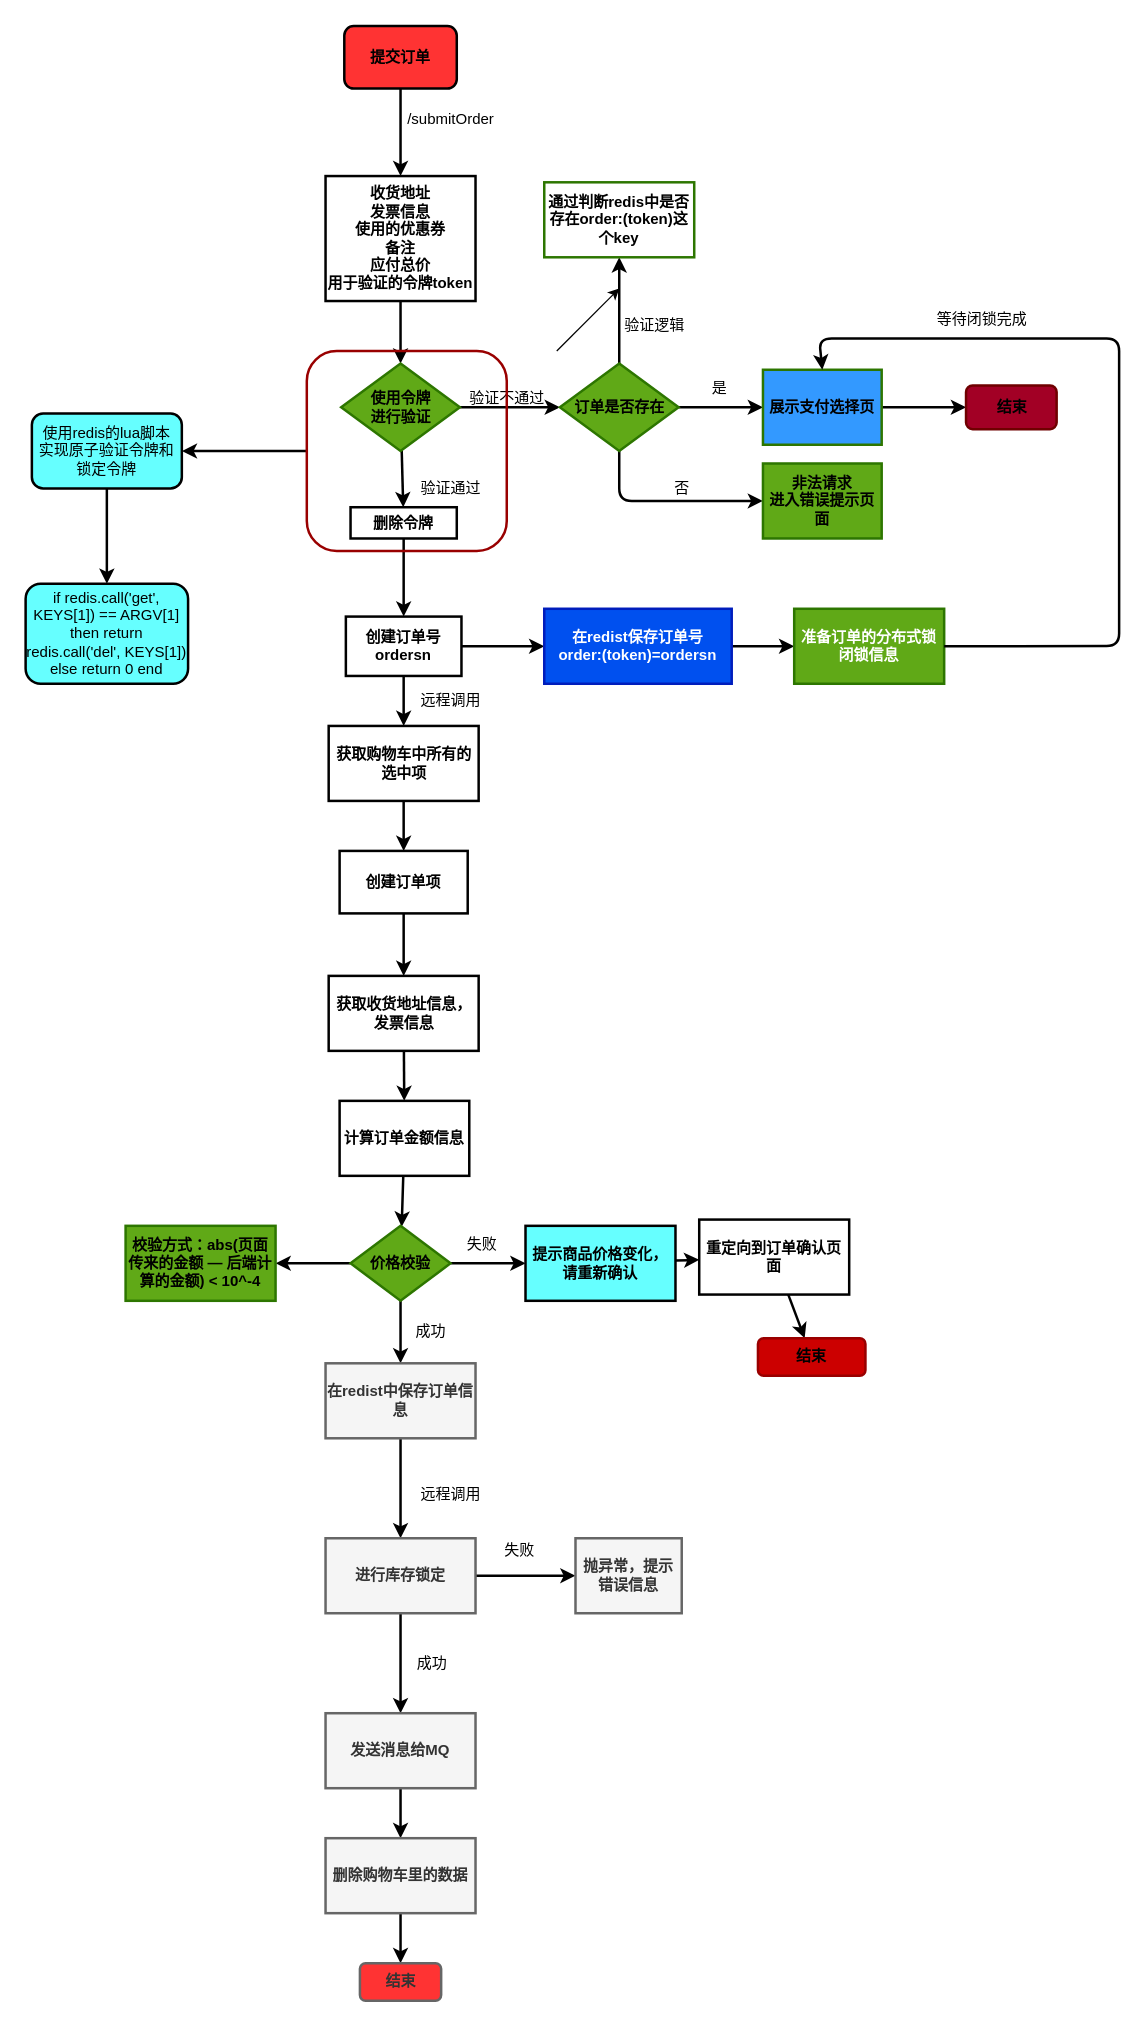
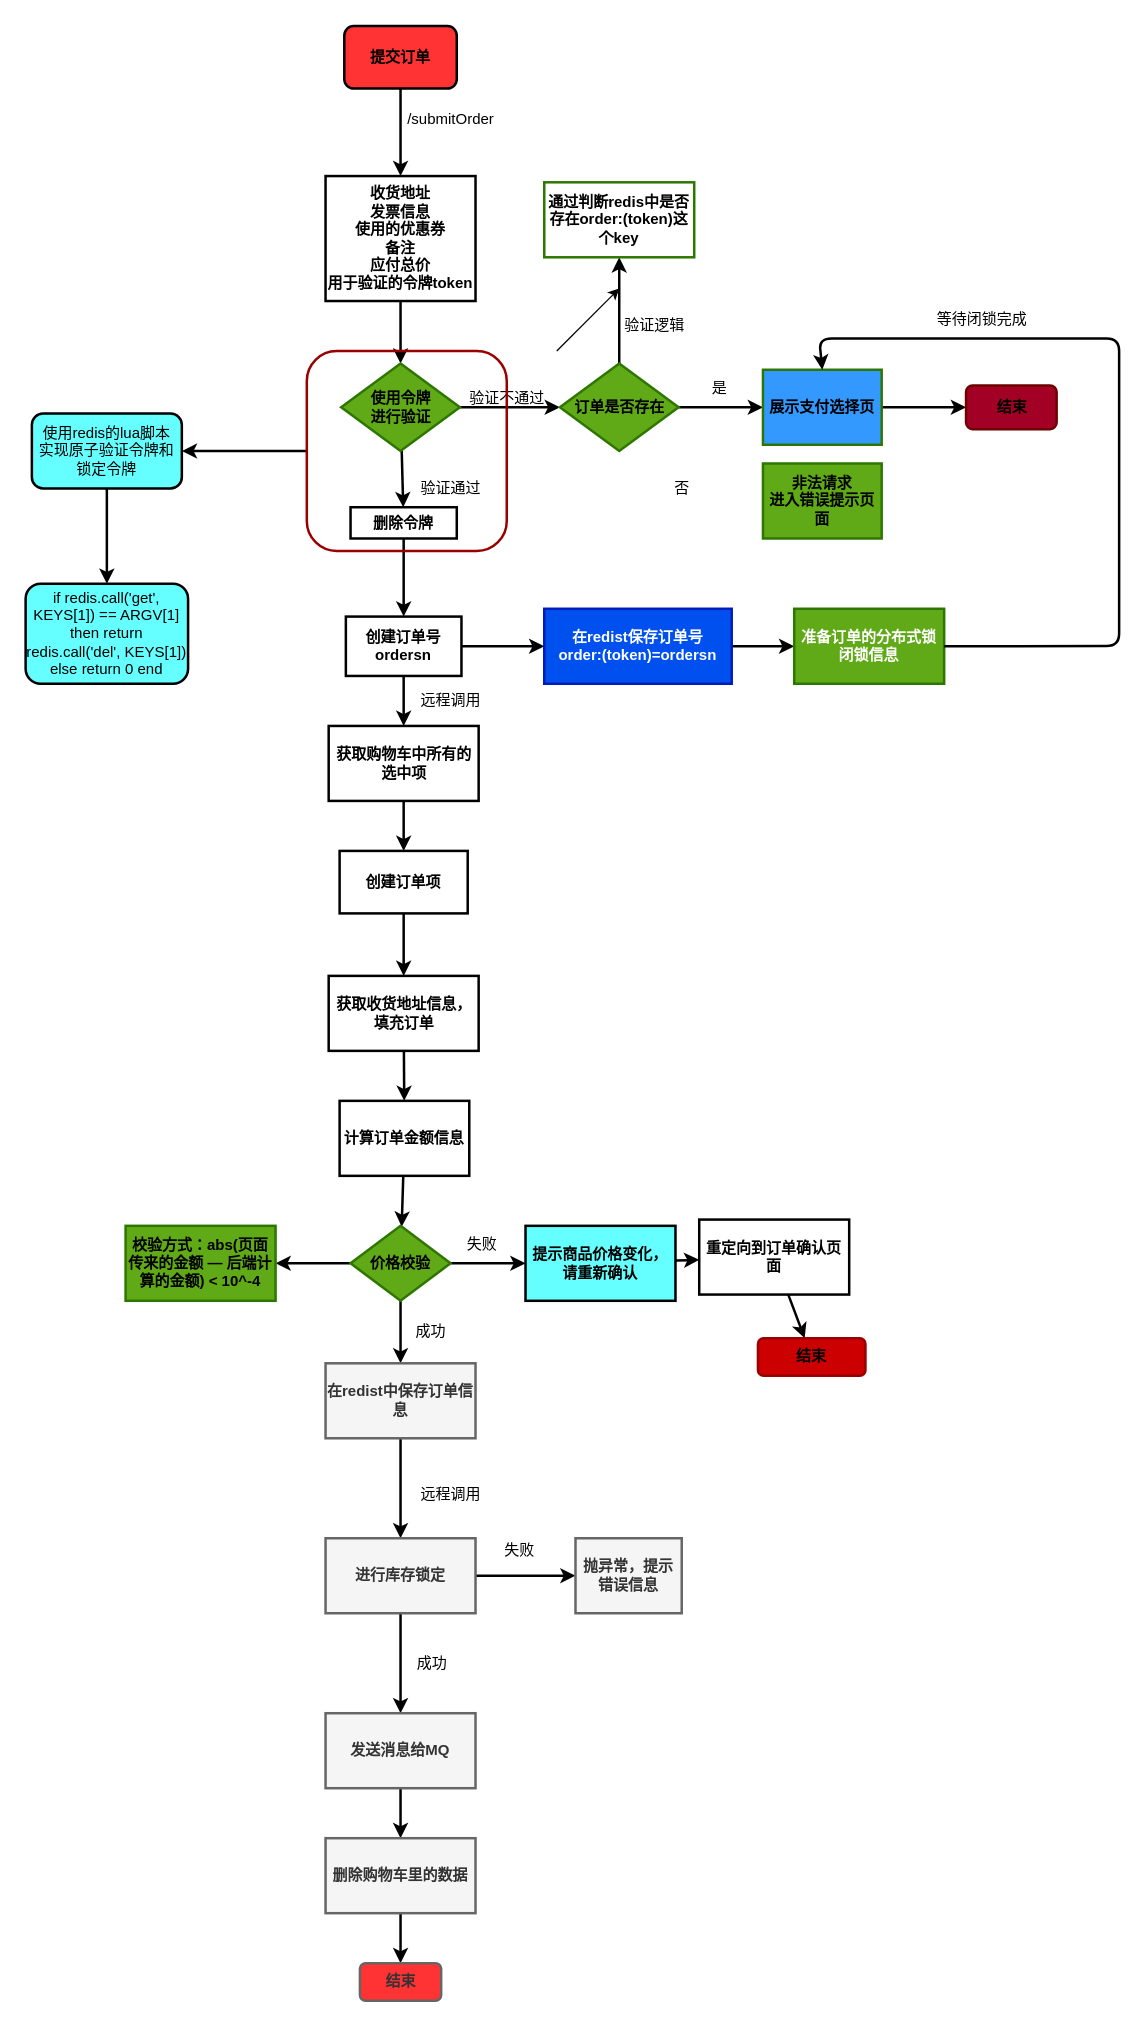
edge "订单是否存在" -> "非法请求 进入错误提示页面": removed
node "获取收货地址信息，发票信息": label "获取收货地址信息，发票信息" -> "获取收货地址信息，填充订单"
